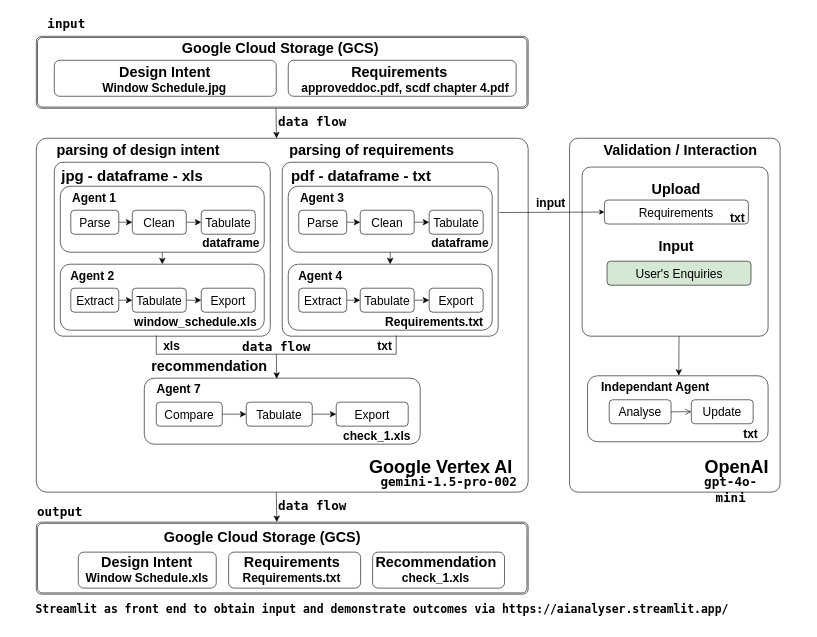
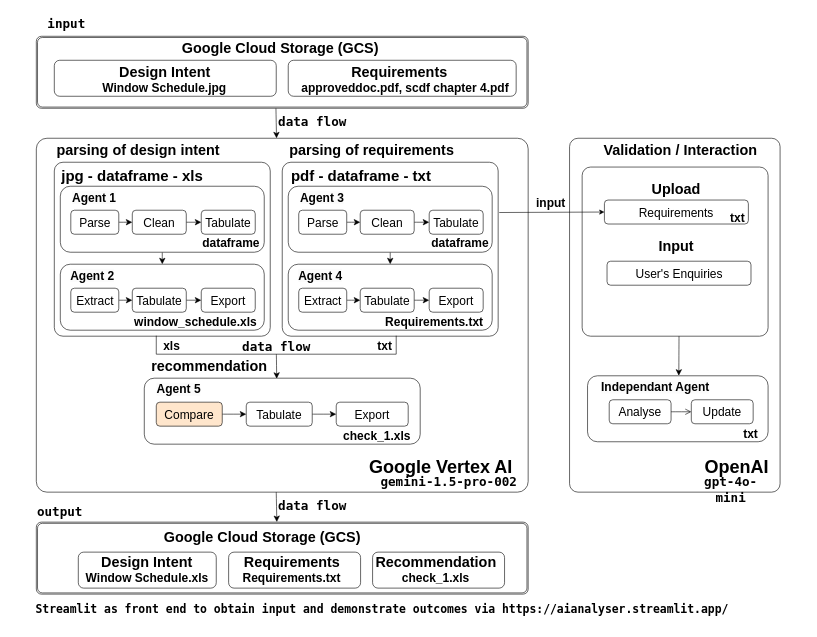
node "User's Enquiries": fillcolor #d5e8d4 -> #ffffff
node "Agent 7": label "Agent 7" -> "Agent 5"
node "Compare": fillcolor #ffffff -> #ffe6cc
